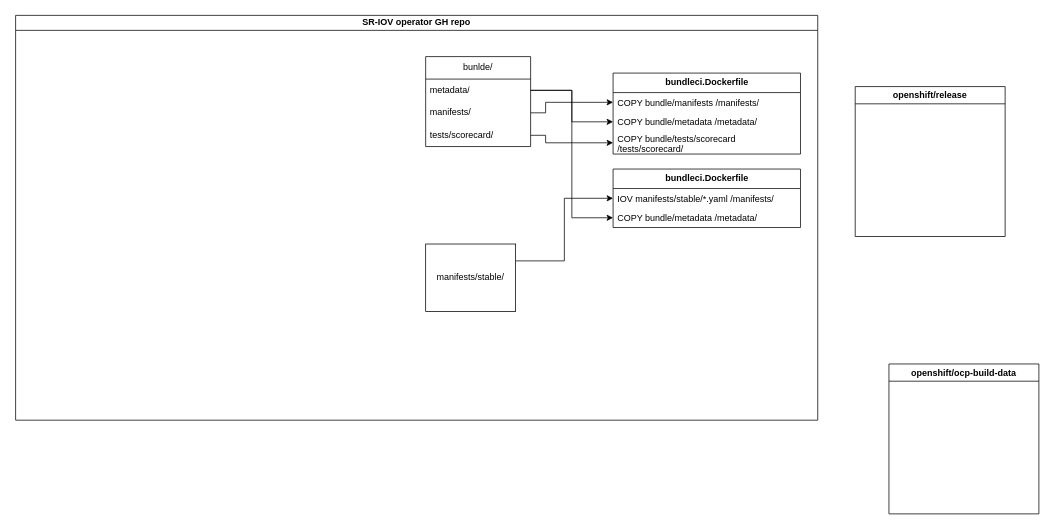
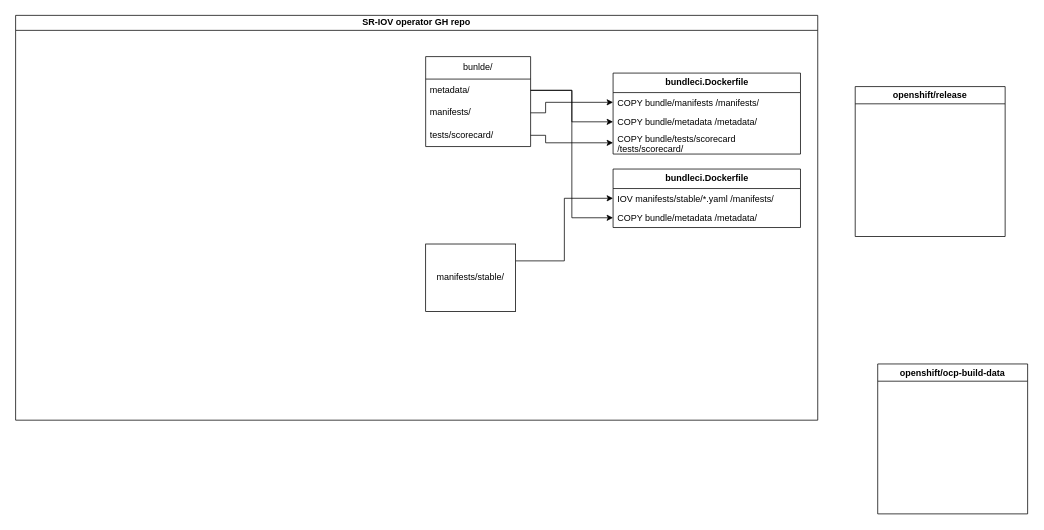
node "openshift/ocp-build-data": moved (964, 439) -> (953, 439)
